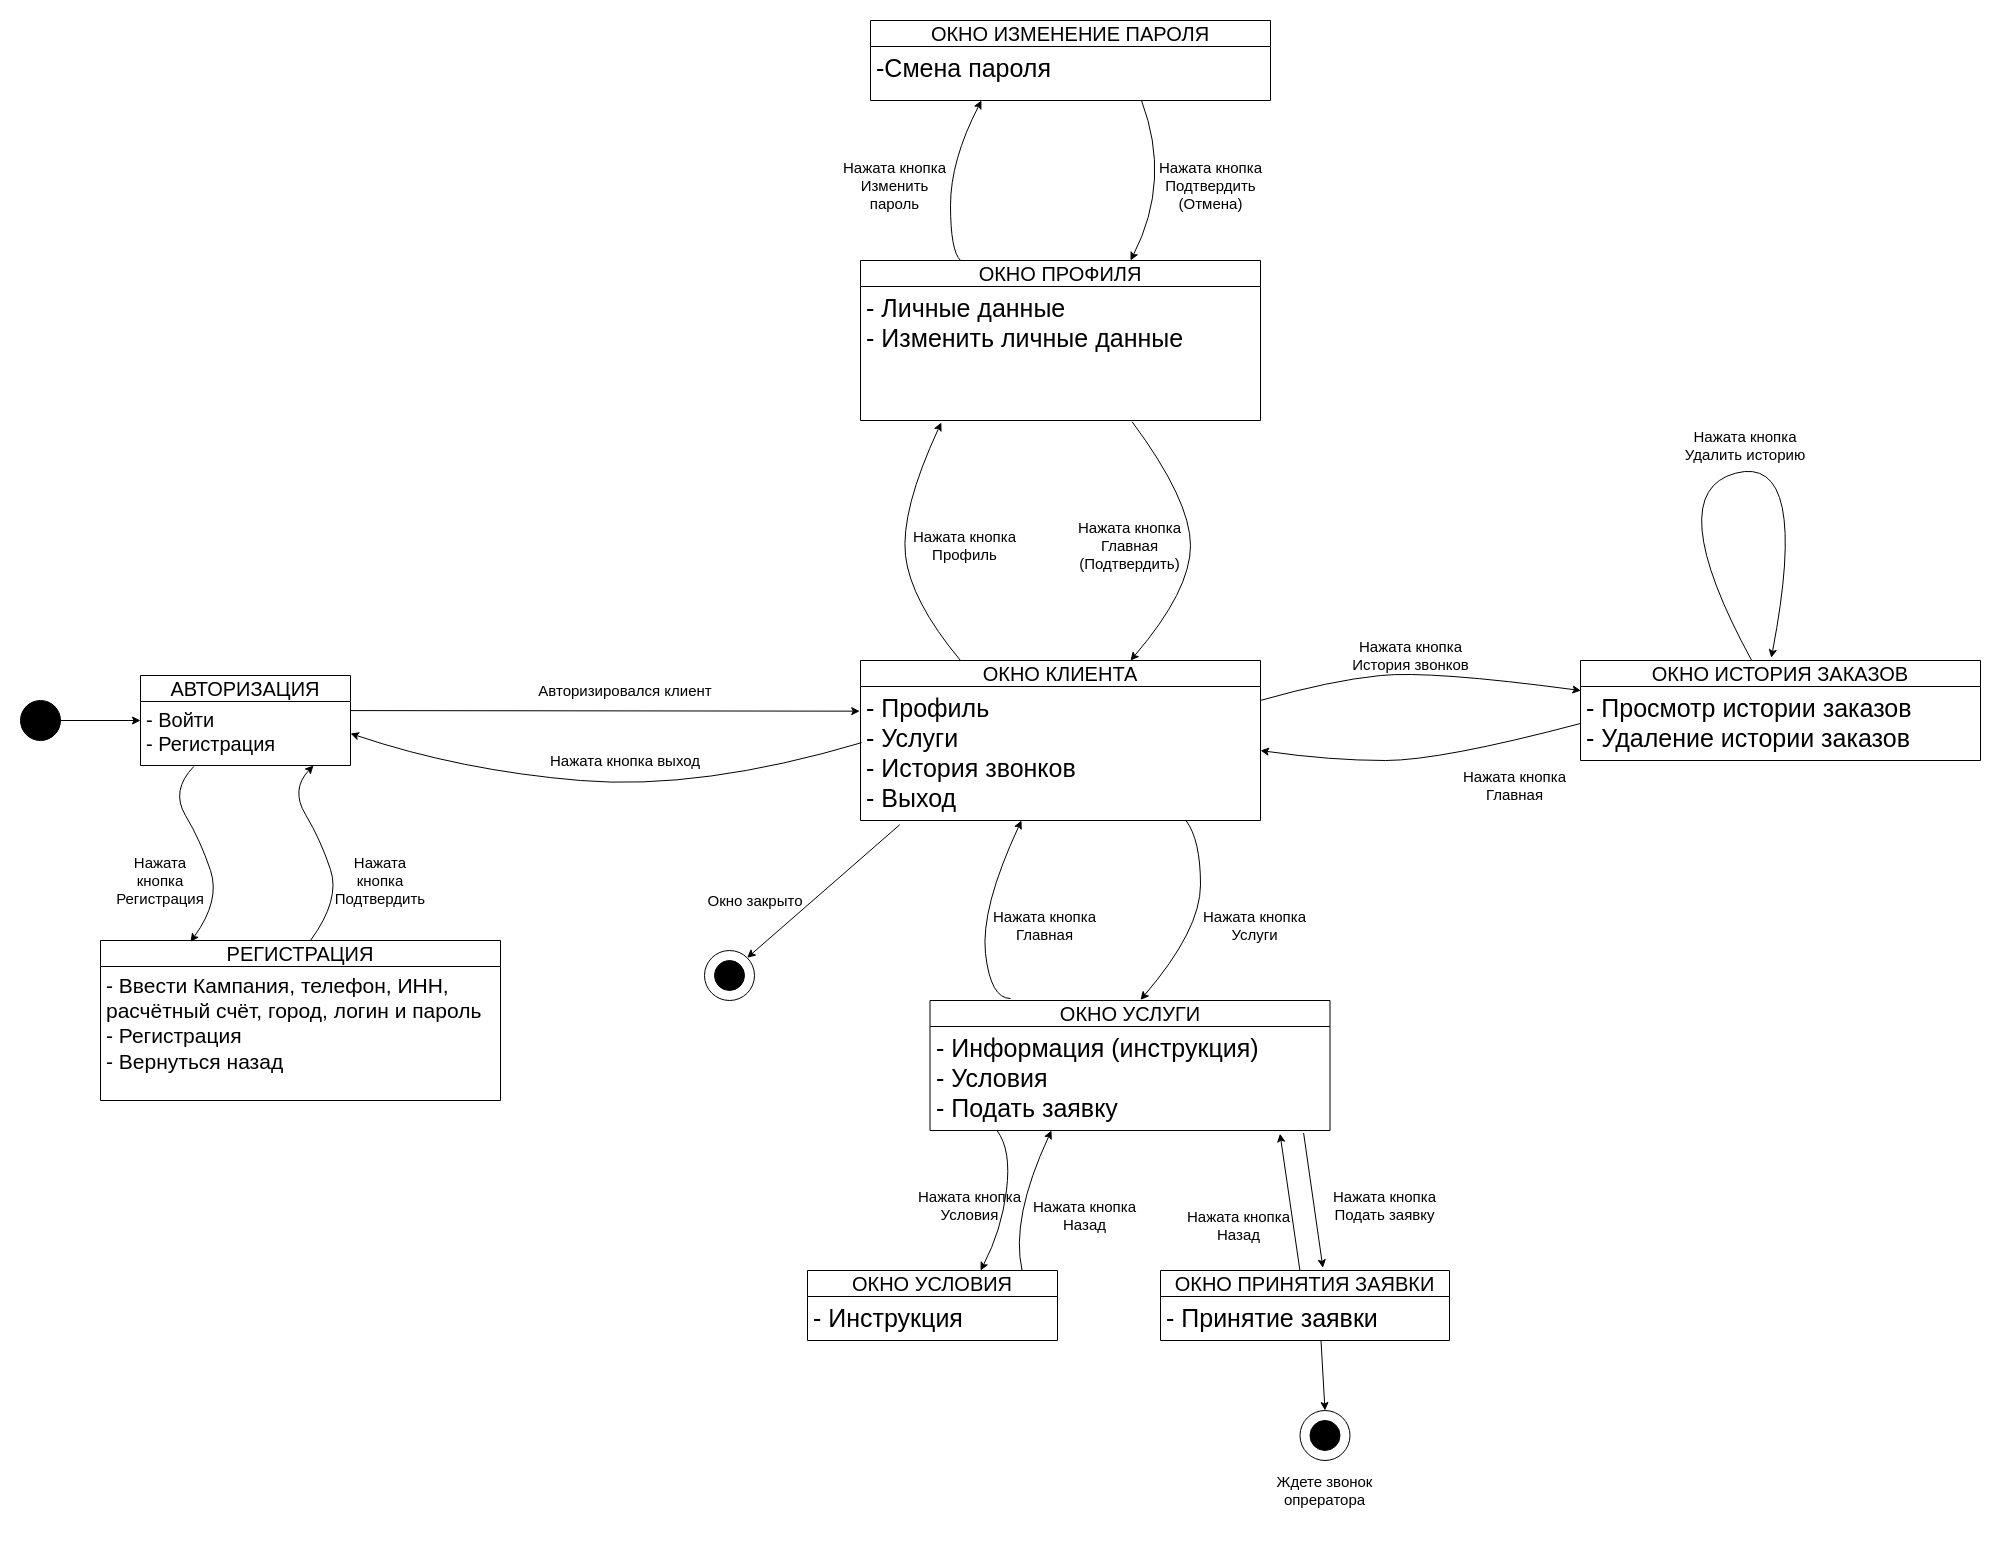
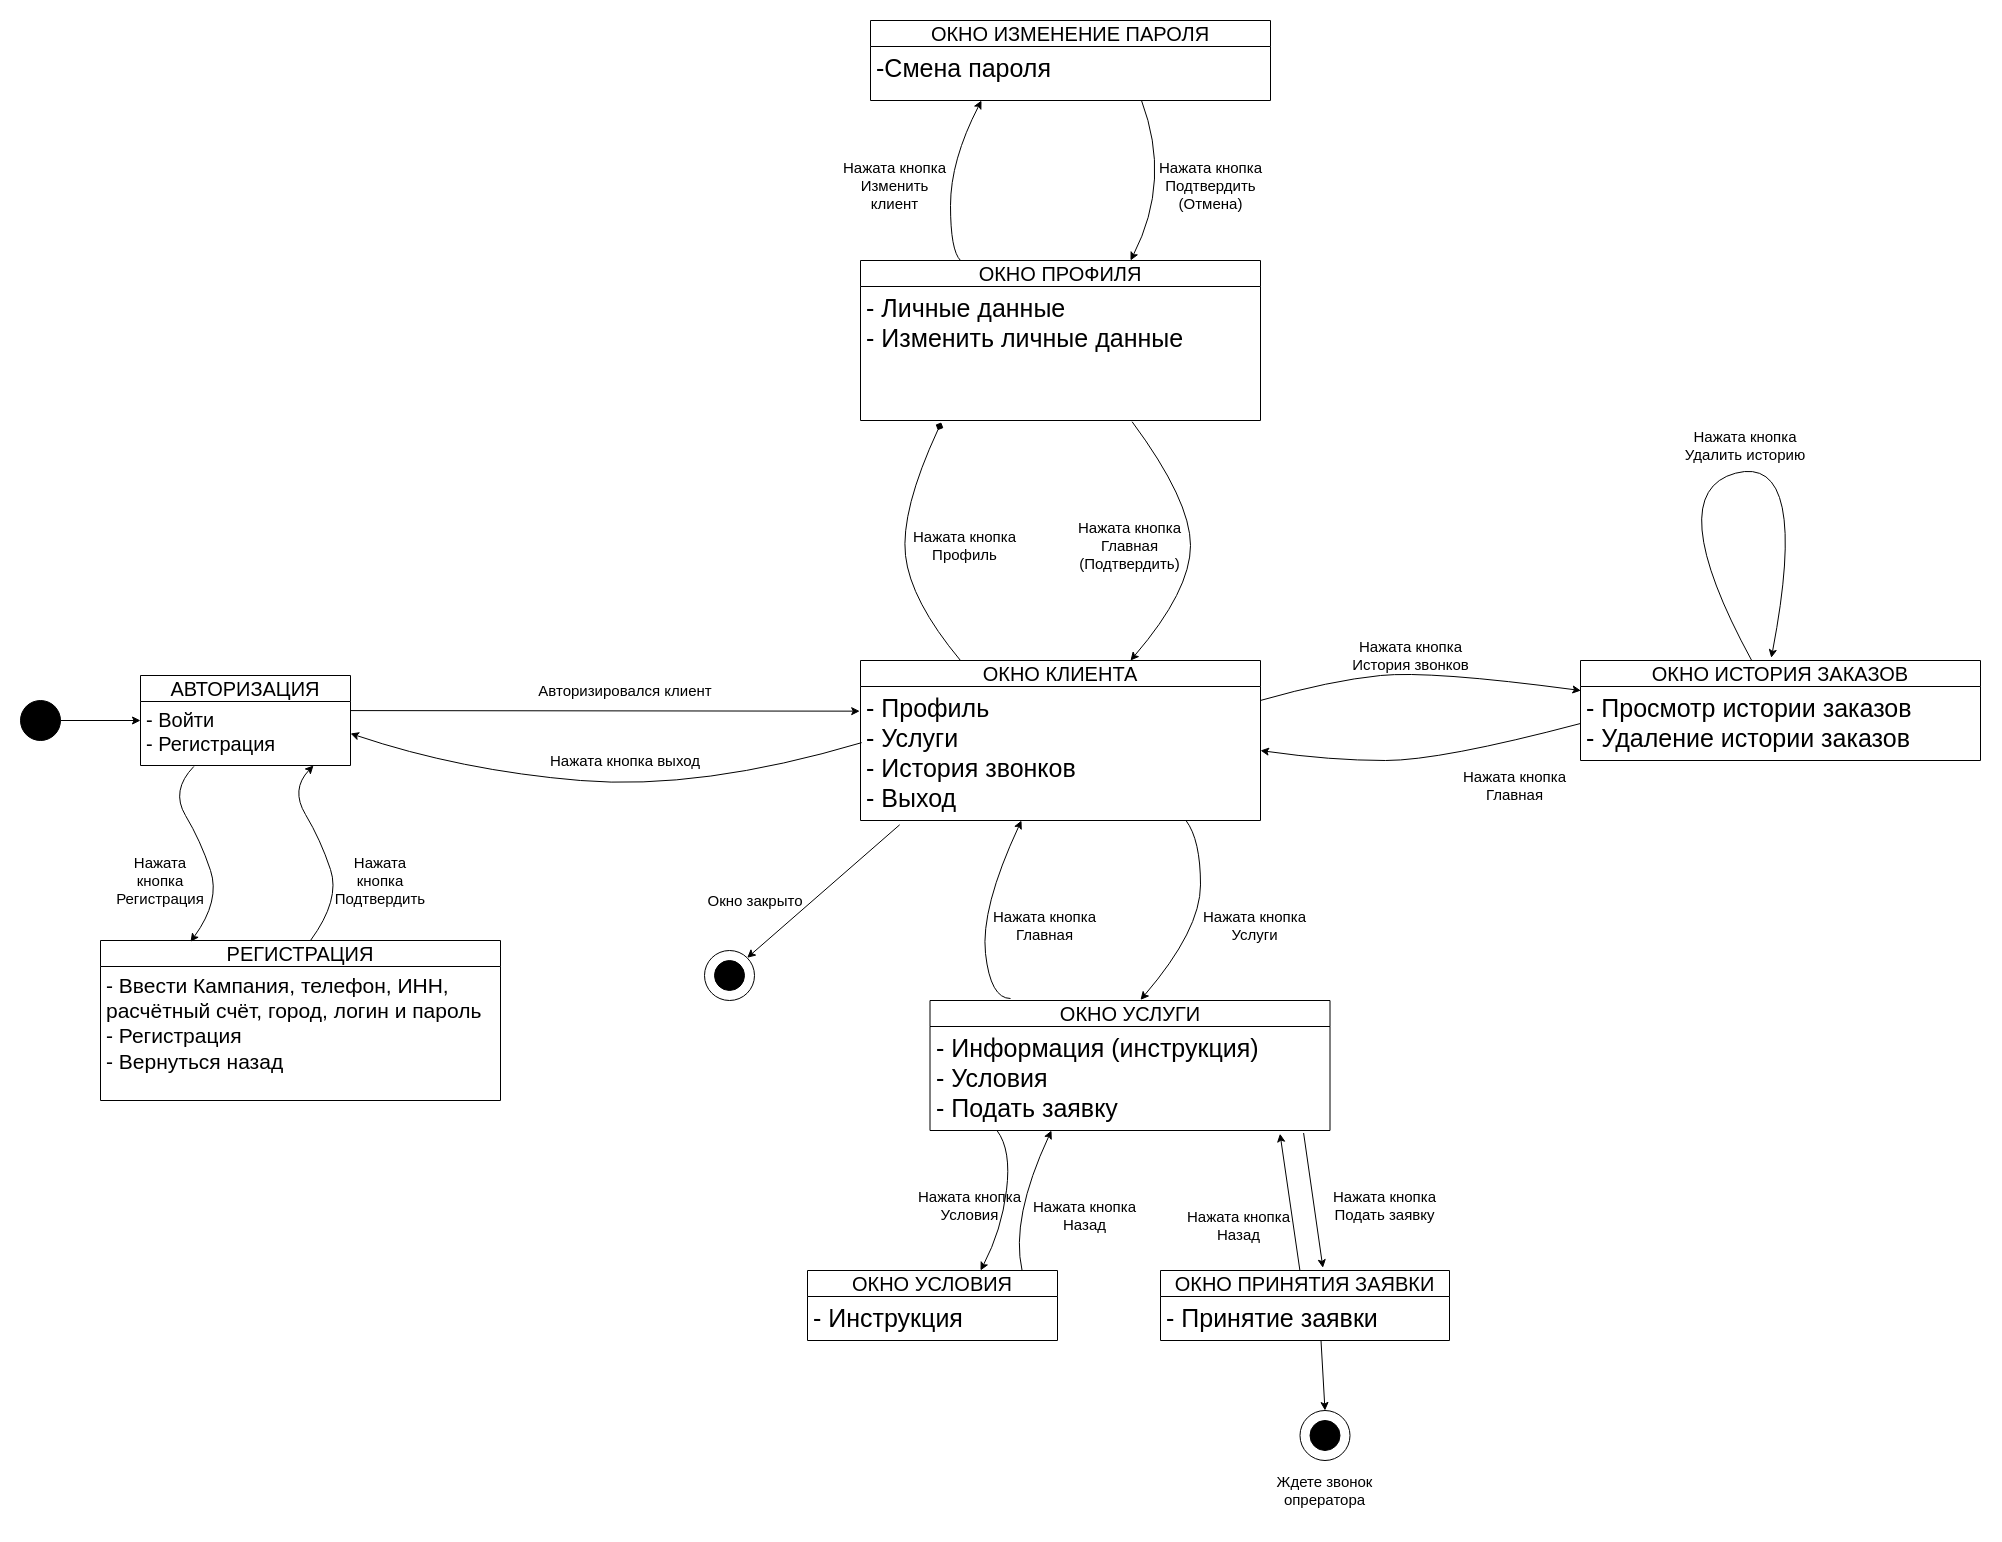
node "Нажата кнопка Изменить пароль": label "Нажата кнопка Изменить пароль" -> "Нажата кнопка Изменить клиент"
edge "ОКНО КЛИЕНТА" -> "- Личные данные - Изменить личные данные": arrowhead classic -> diamond
